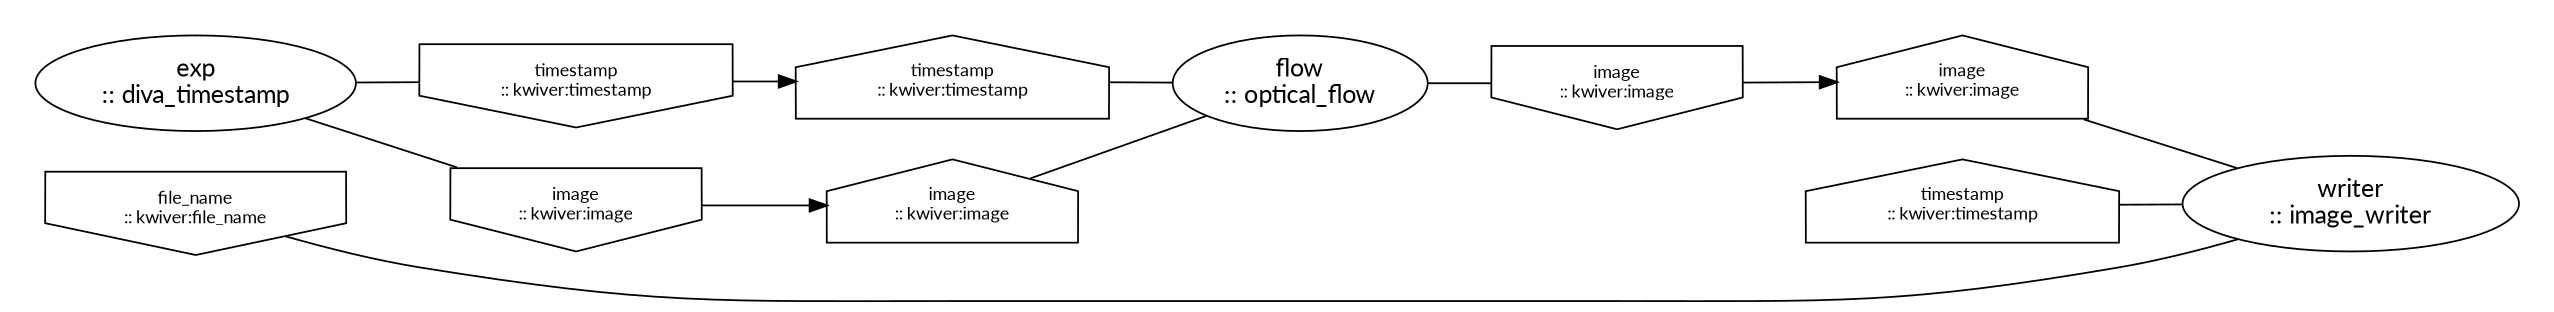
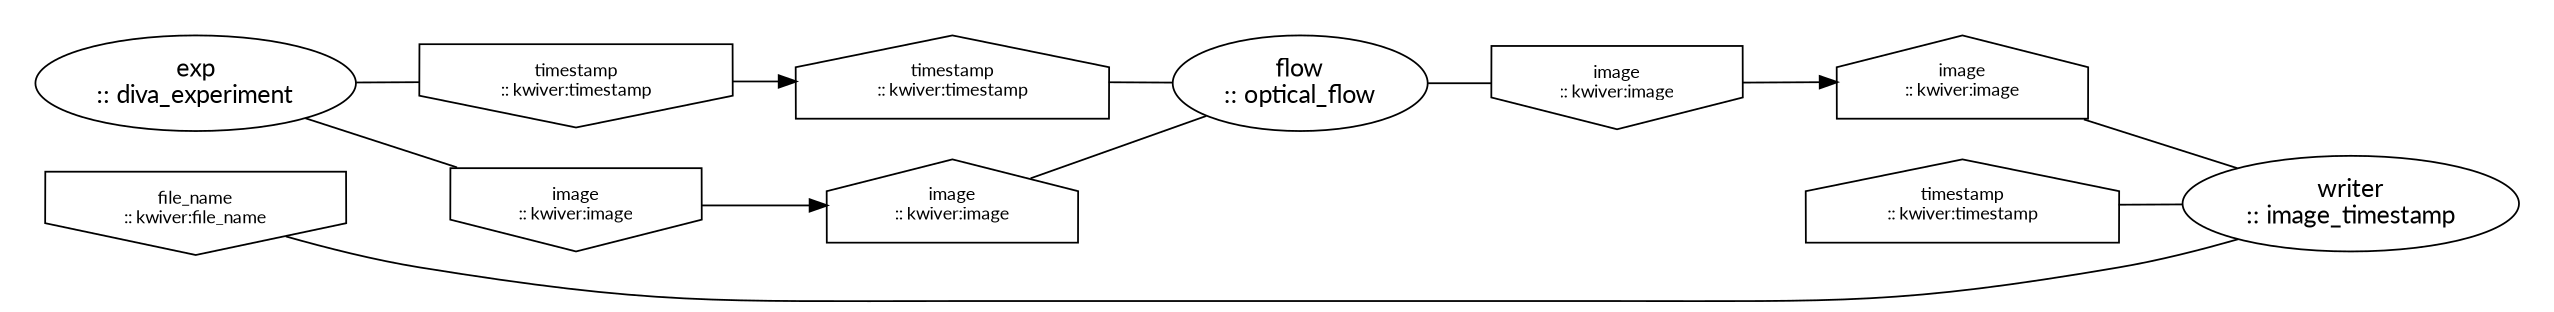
node "exp :: diva_timestamp": label "exp :: diva_timestamp" -> "exp :: diva_experiment"
node "writer :: image_writer": label "writer :: image_writer" -> "writer :: image_timestamp"
